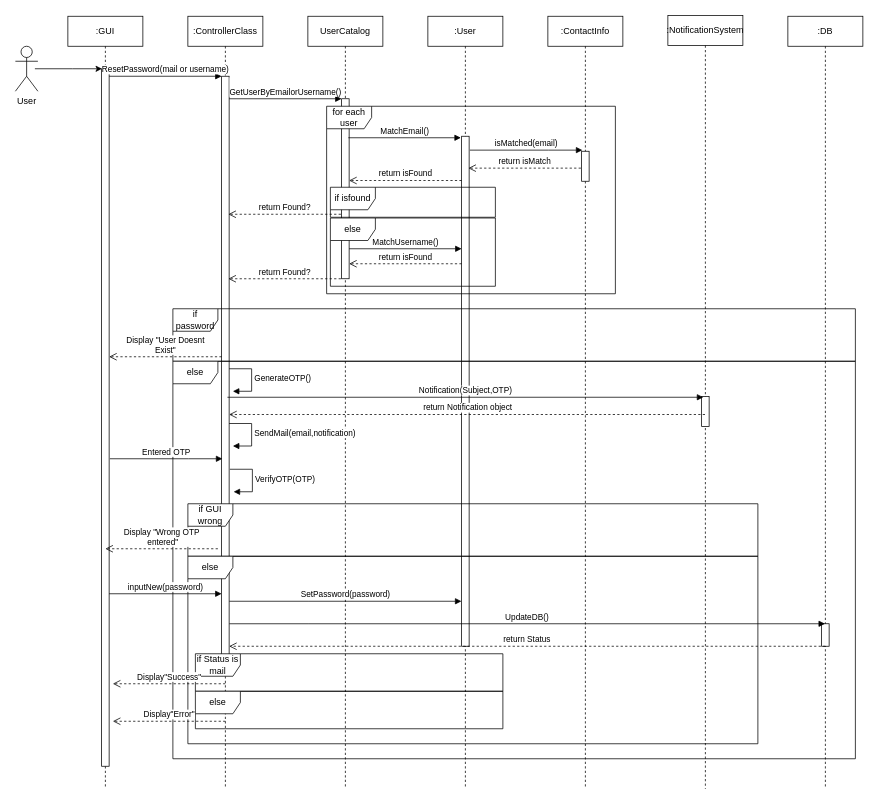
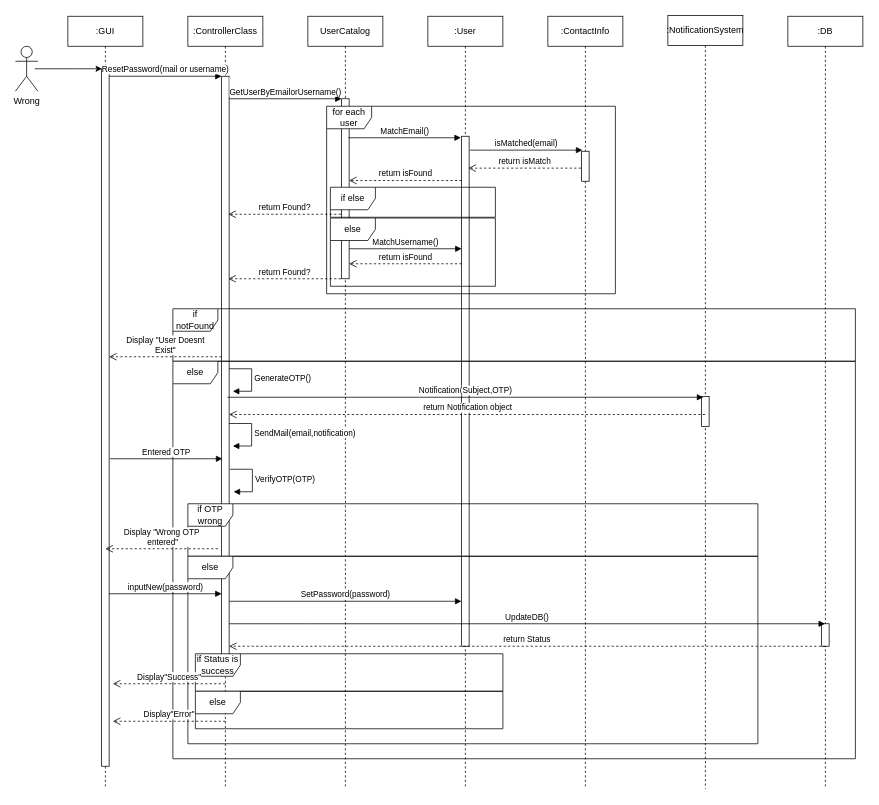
node "User": label "User" -> "Wrong"
node "if isfound": label "if isfound" -> "if else"
node "if password": label "if password" -> "if notFound"
node "if GUI wrong": label "if GUI wrong" -> "if OTP wrong"
node "if Status is mail": label "if Status is mail" -> "if Status is success"
